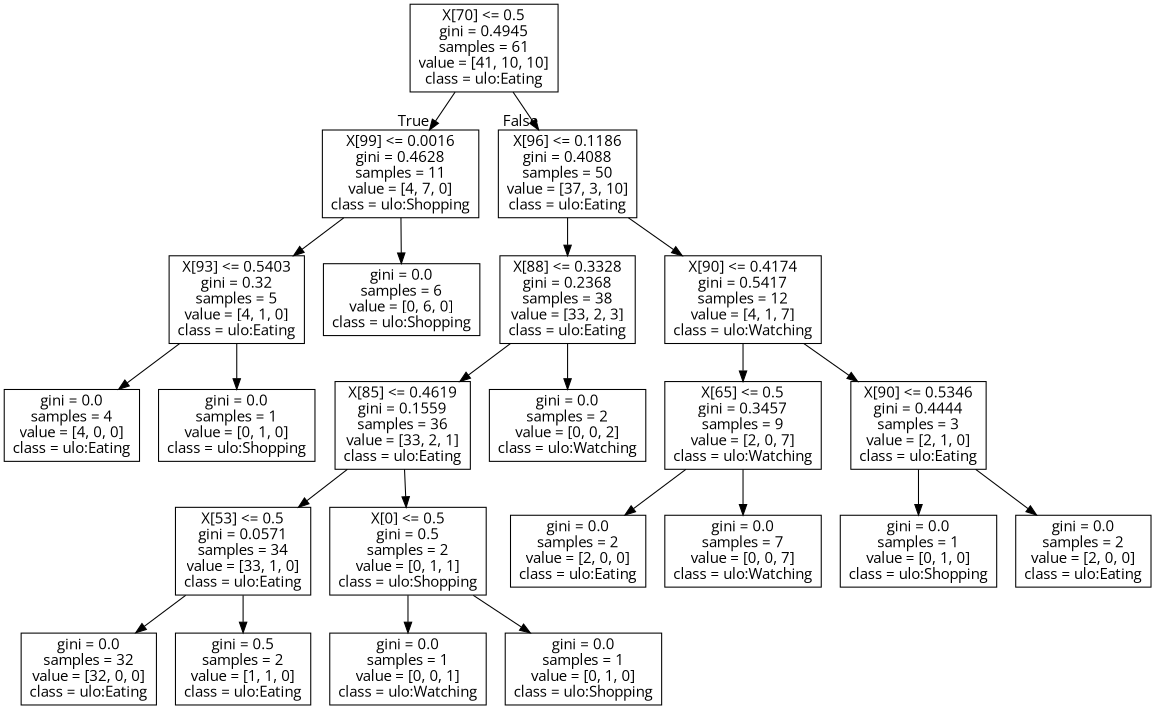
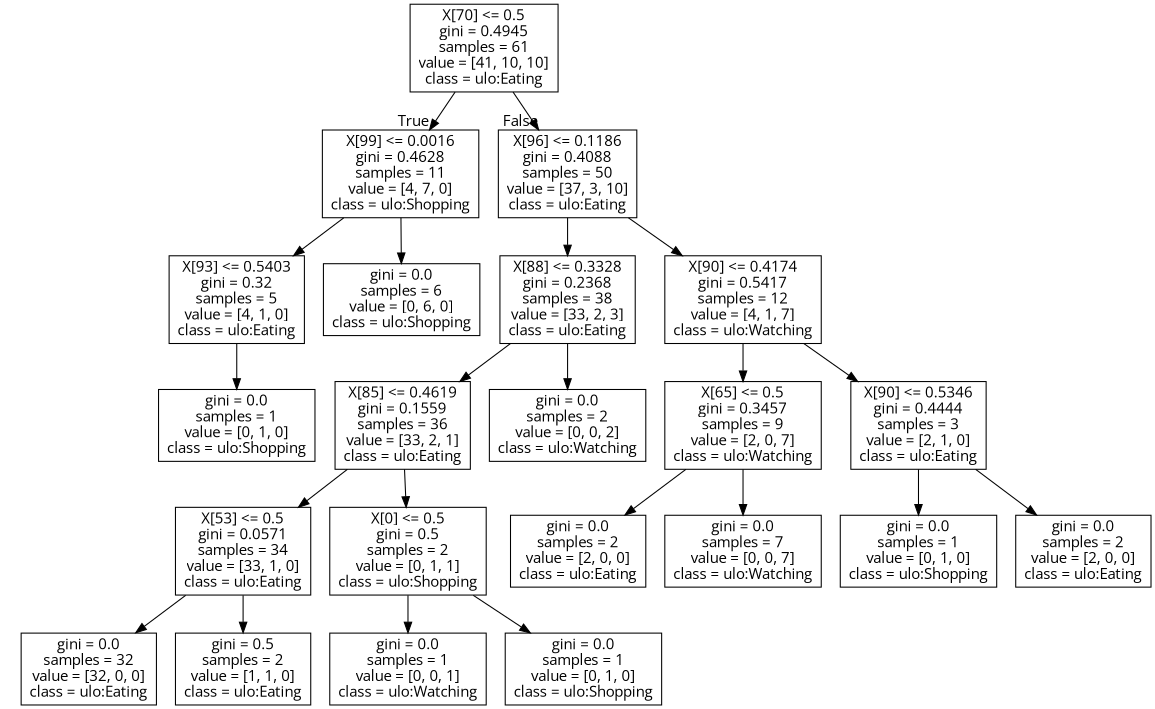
node "gini = 0.0 samples = 4 value = [4, 0, 0] class = ulo:Eating": removed
